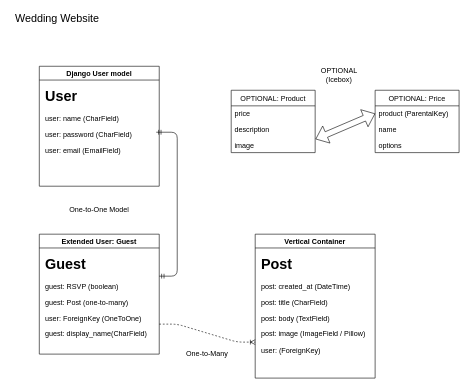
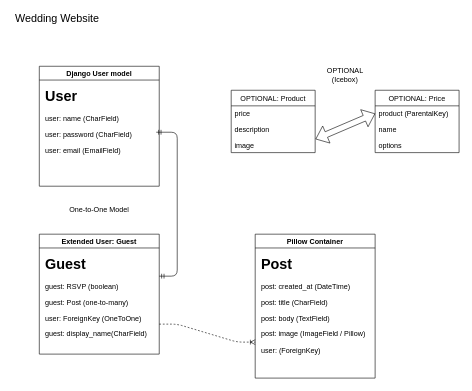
node "OPTIONAL (Icebox)": moved (339, 75) -> (345, 75)
node "Vertical Container": label "Vertical Container" -> "Pillow Container"
node "One-to-Many": removed
